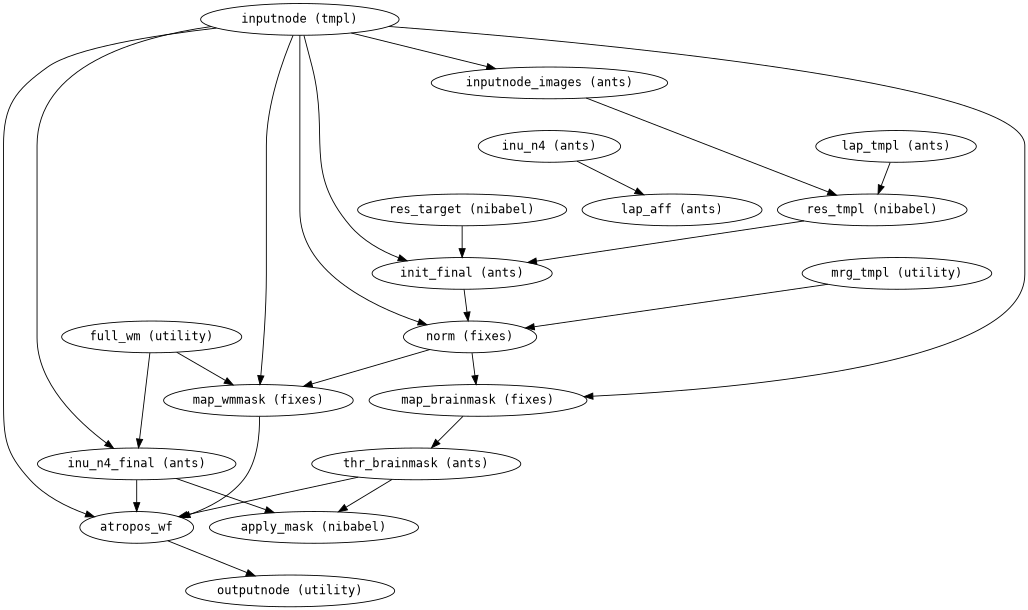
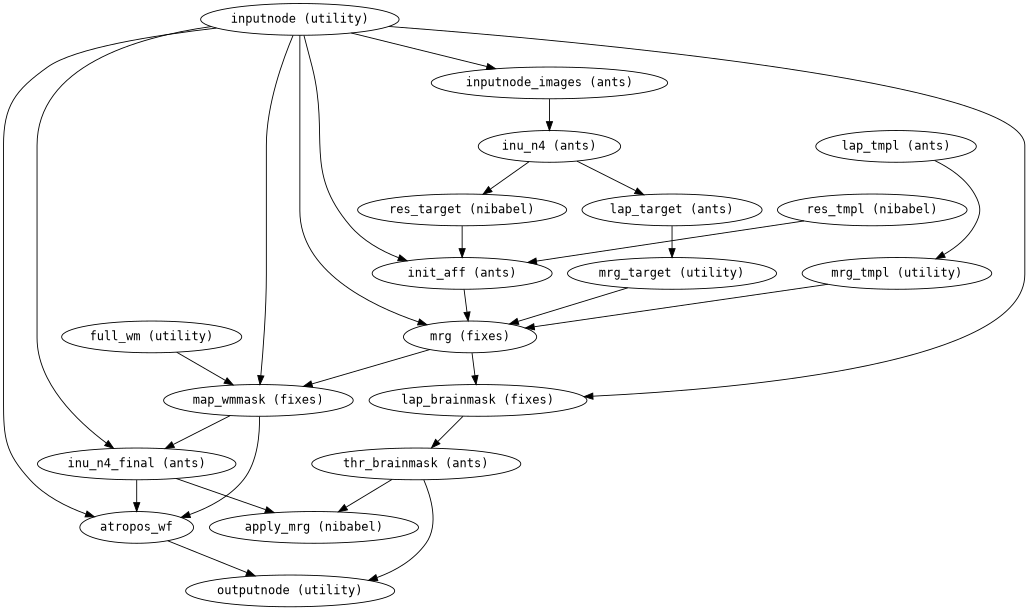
node "inputnode (tmpl)": label "inputnode (tmpl)" -> "inputnode (utility)"
edge "inputnode_images (ants)" -> "res_tmpl (nibabel)": now "inputnode_images (ants)" -> "inu_n4 (ants)"
edge "lap_tmpl (ants)" -> "res_tmpl (nibabel)": now "lap_tmpl (ants)" -> "mrg_tmpl (utility)"
edge "inu_n4 (ants)" -> "res_target (nibabel)": added
node "lap_aff (ants)": label "lap_aff (ants)" -> "lap_target (ants)"
node "init_final (ants)": label "init_final (ants)" -> "init_aff (ants)"
node "mrg_target (utility)": added
node "norm (fixes)": label "norm (fixes)" -> "mrg (fixes)"
edge "full_wm (utility)" -> "inu_n4_final (ants)": now "map_wmmask (fixes)" -> "inu_n4_final (ants)"
node "map_brainmask (fixes)": label "map_brainmask (fixes)" -> "lap_brainmask (fixes)"
edge "thr_brainmask (ants)" -> "atropos_wf": now "thr_brainmask (ants)" -> "outputnode (utility)"
node "apply_mask (nibabel)": label "apply_mask (nibabel)" -> "apply_mrg (nibabel)"
